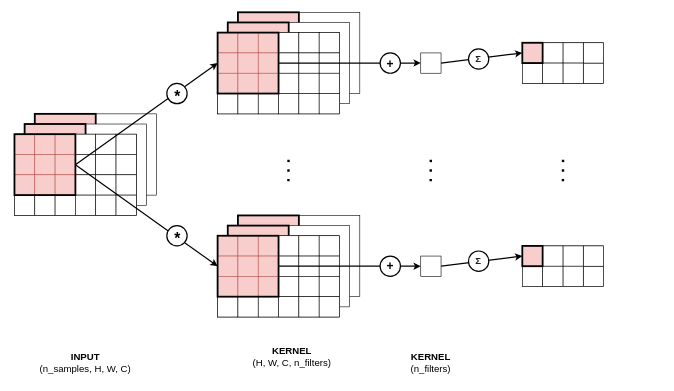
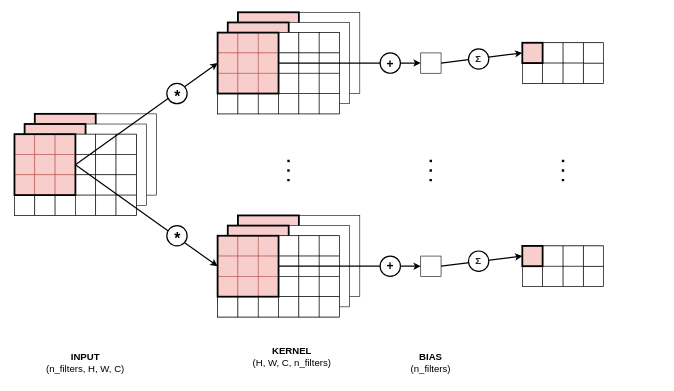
node "INPUT(n_samples, H, W, C)": label "INPUT(n_samples, H, W, C)" -> "INPUT(n_filters, H, W, C)"
node "KERNEL(n_filters)": label "KERNEL(n_filters)" -> "BIAS(n_filters)"
